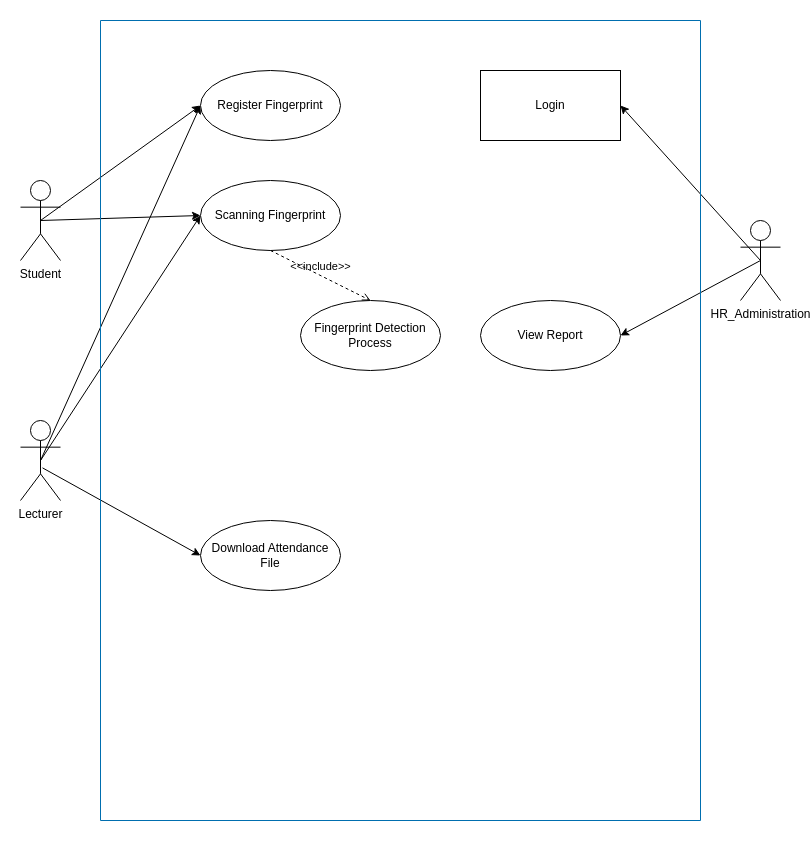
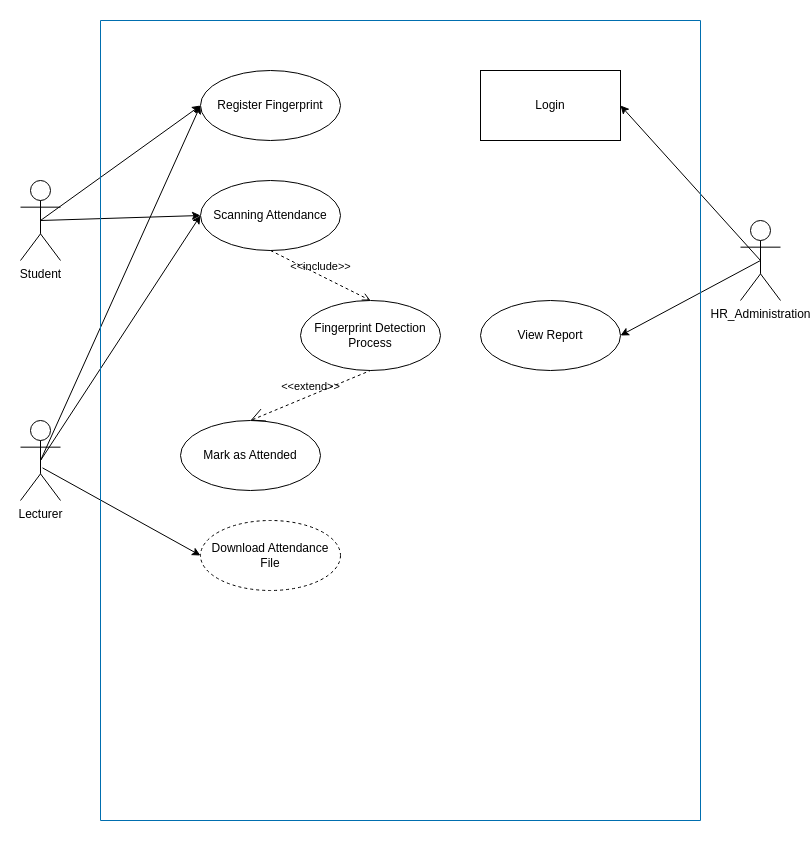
node "Scanning Fingerprint": label "Scanning Fingerprint" -> "Scanning Attendance"
edge "Fingerprint Detection Process" -> "Mark as Attended": added, label "<<extend>>"
node "Mark as Attended": added
node "Download Attendance File": style solid -> dashed
